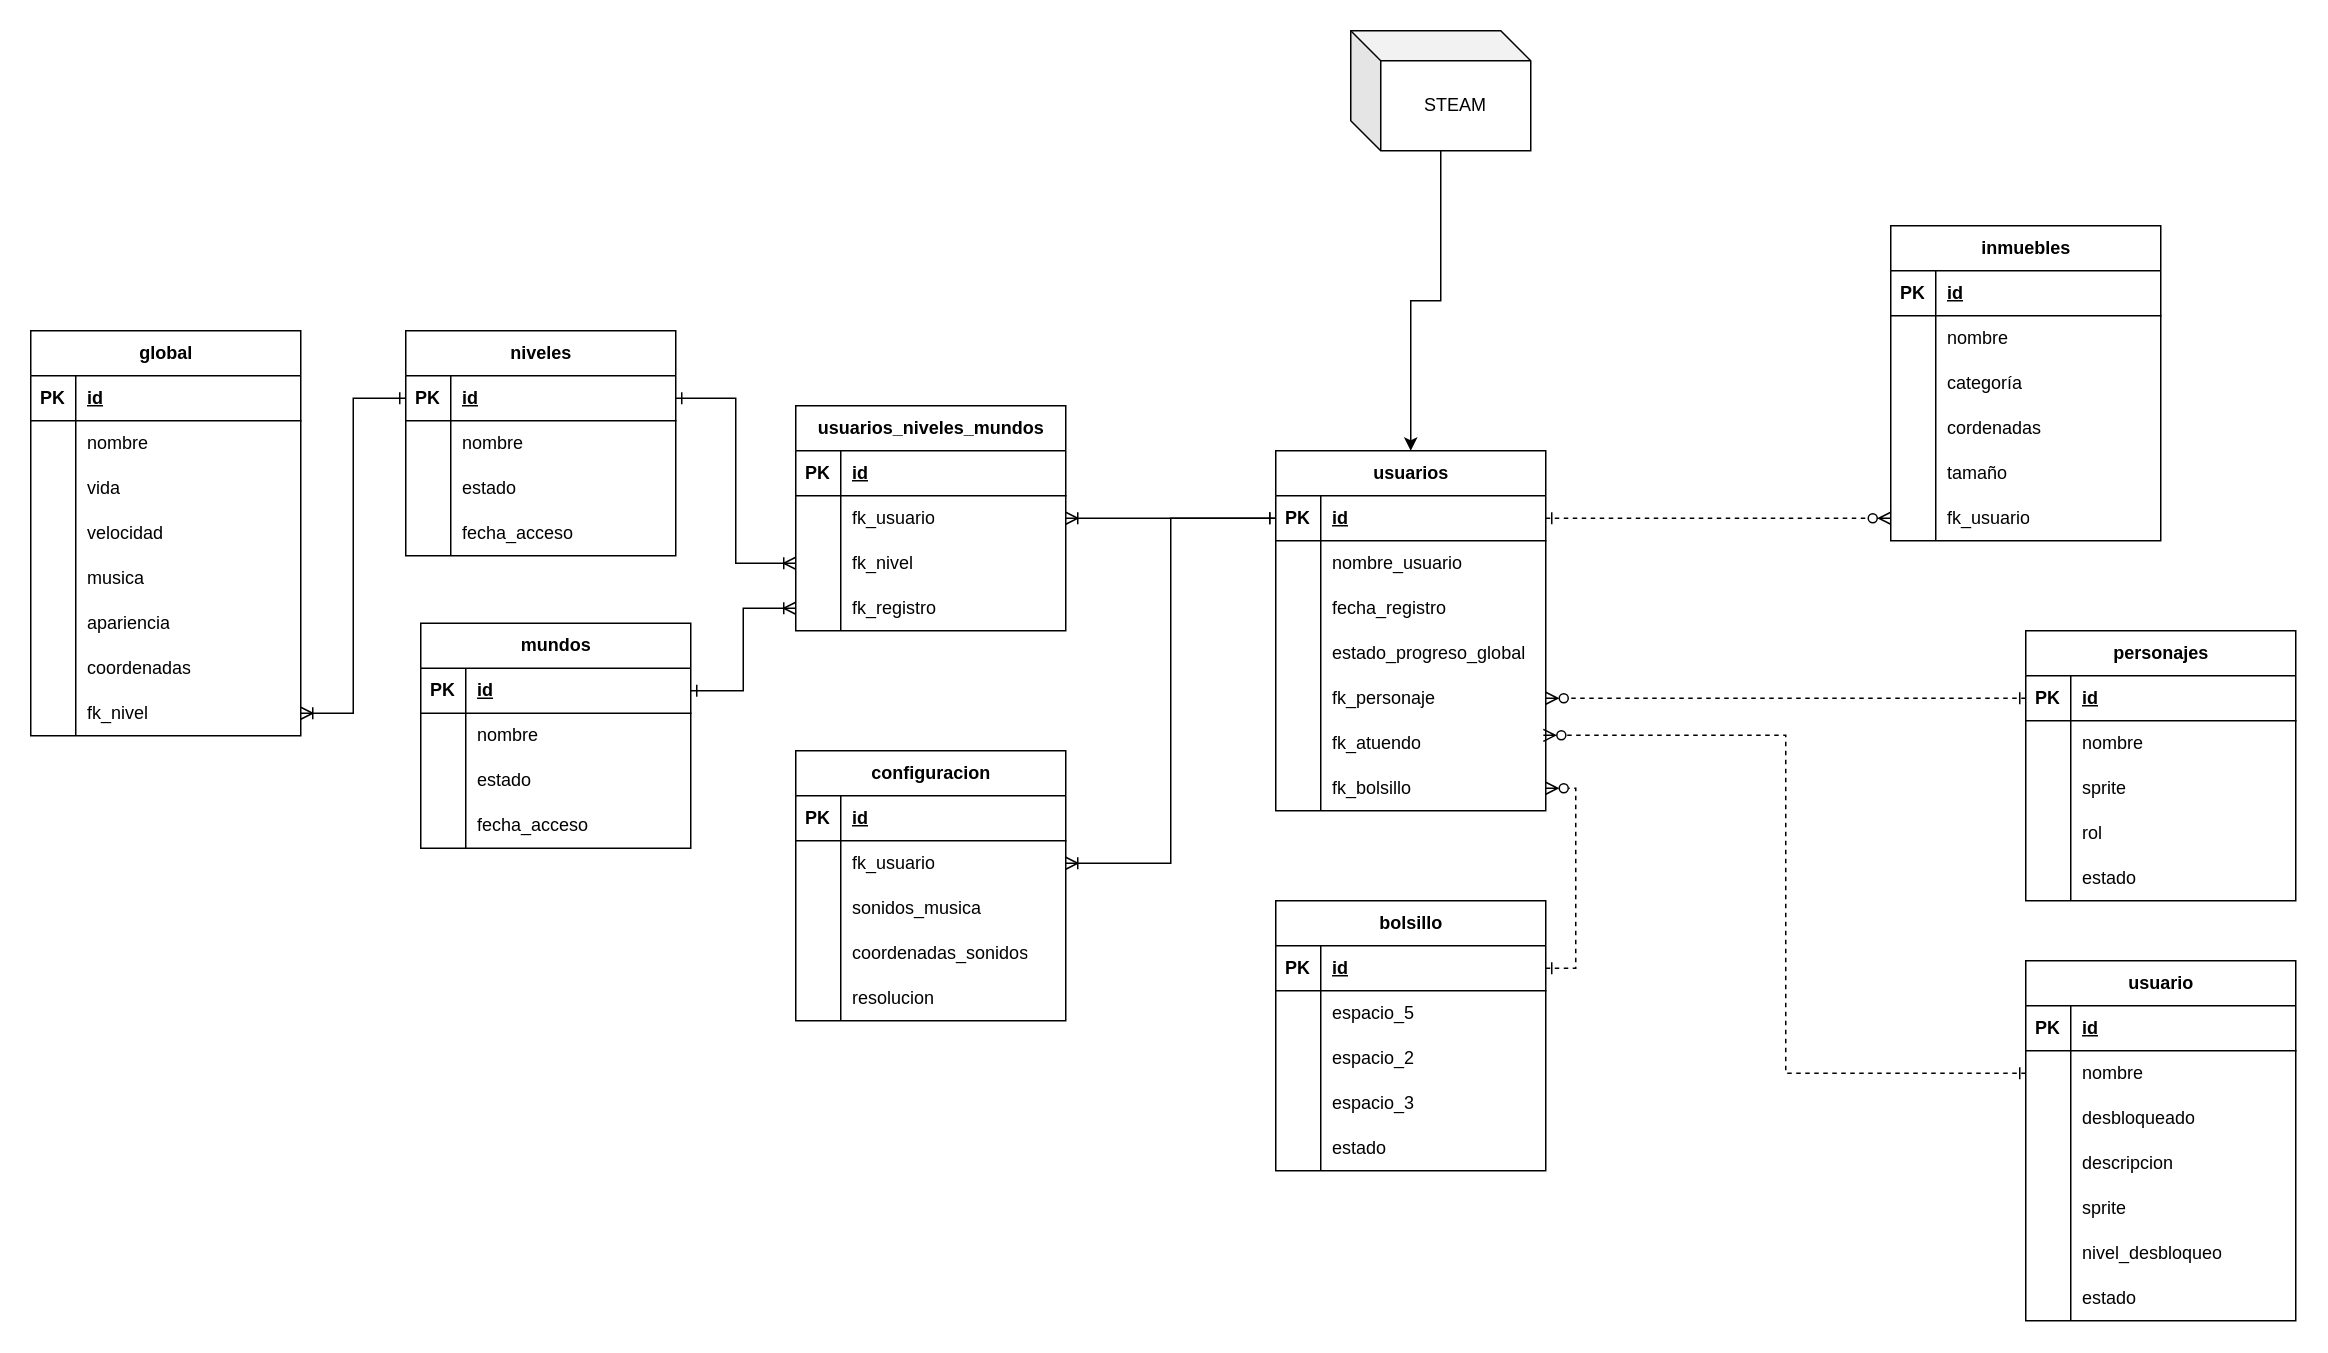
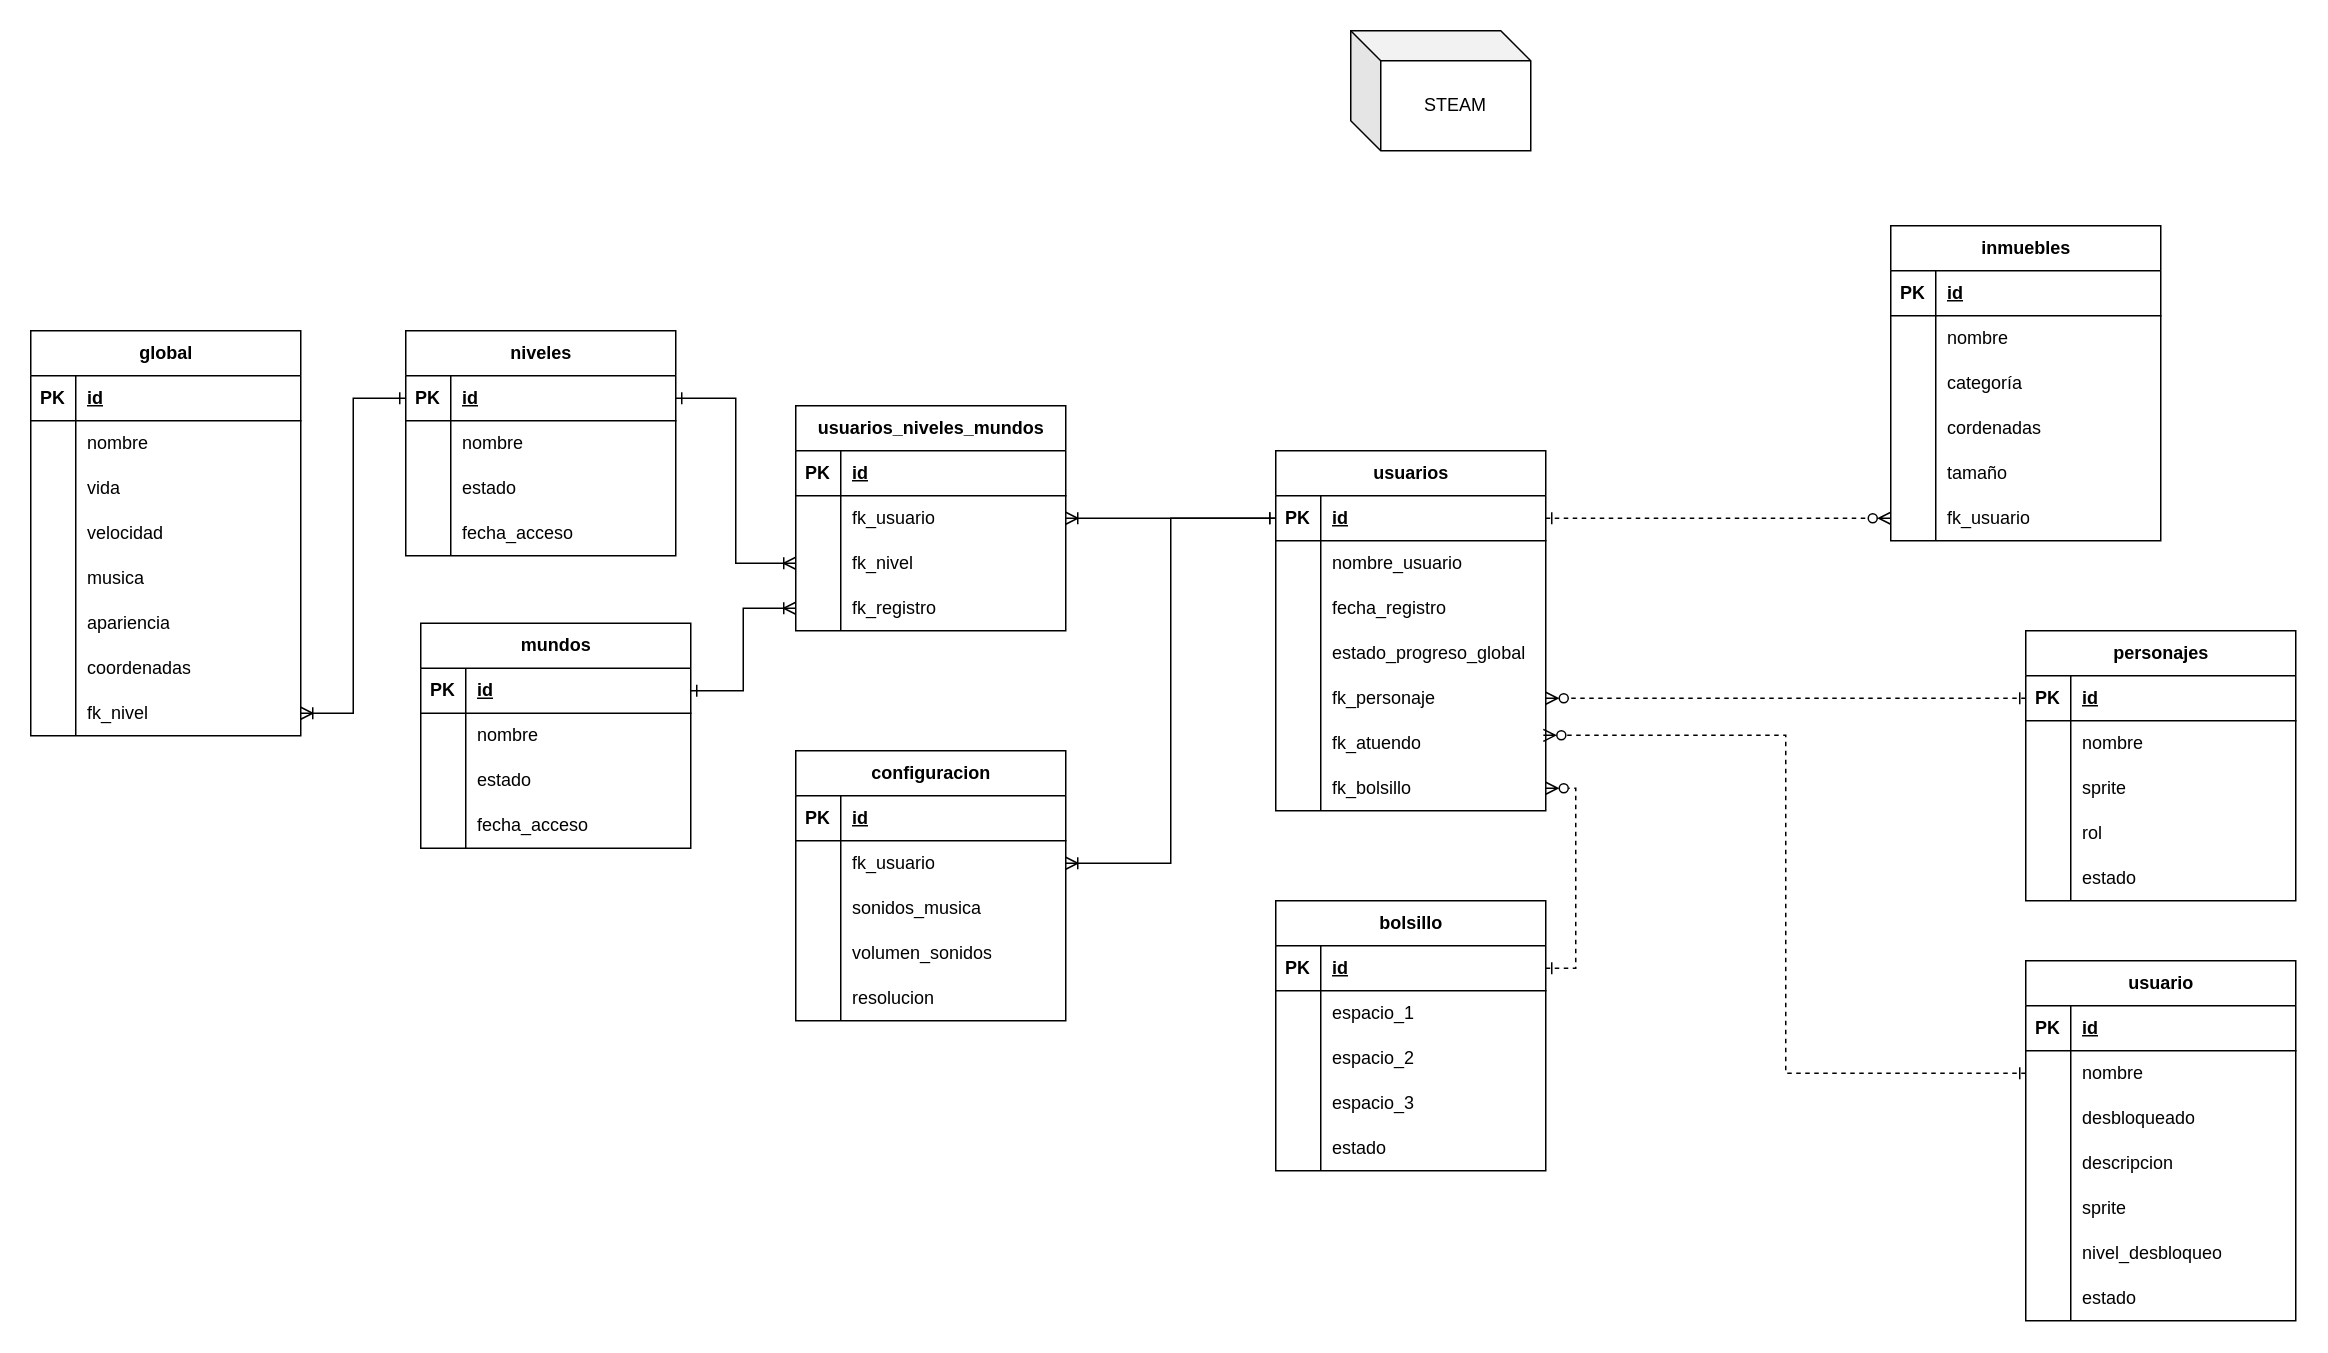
edge "STEAM" -> "usuarios": removed
node "coordenadas_sonidos": label "coordenadas_sonidos" -> "volumen_sonidos"
node "espacio_5": label "espacio_5" -> "espacio_1"
